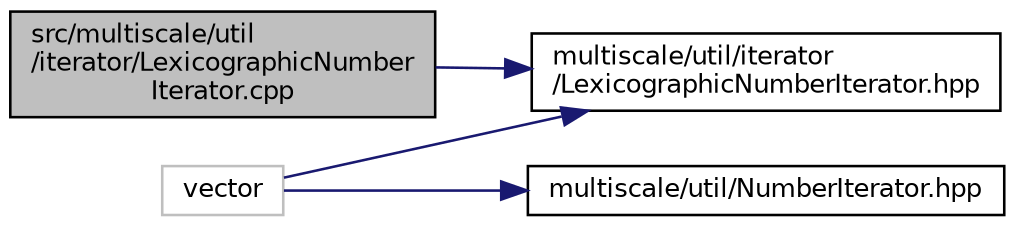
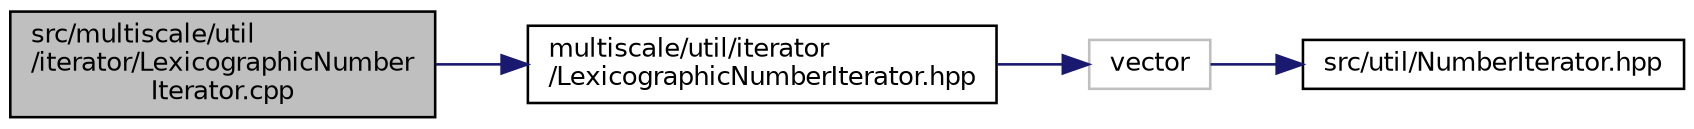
edge "vector" -> "multiscale/util/iterator /LexicographicNumberIterator.hpp": reversed
node "multiscale/util/NumberIterator.hpp": label "multiscale/util/NumberIterator.hpp" -> "src/util/NumberIterator.hpp"
